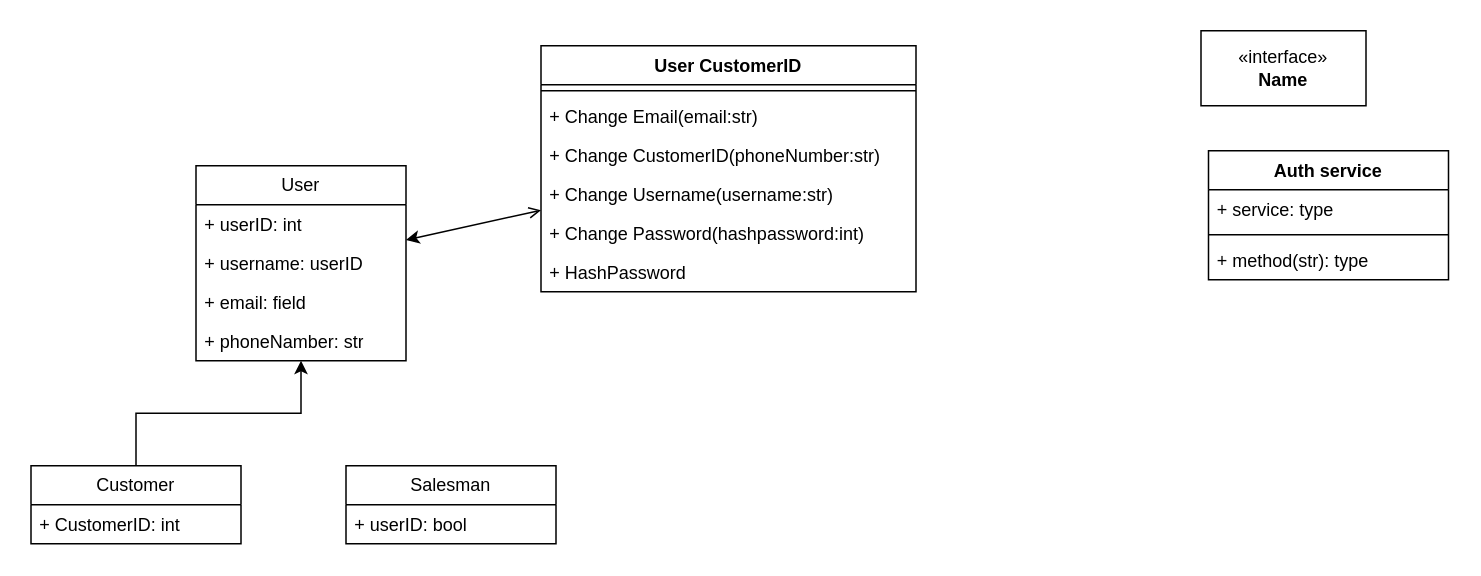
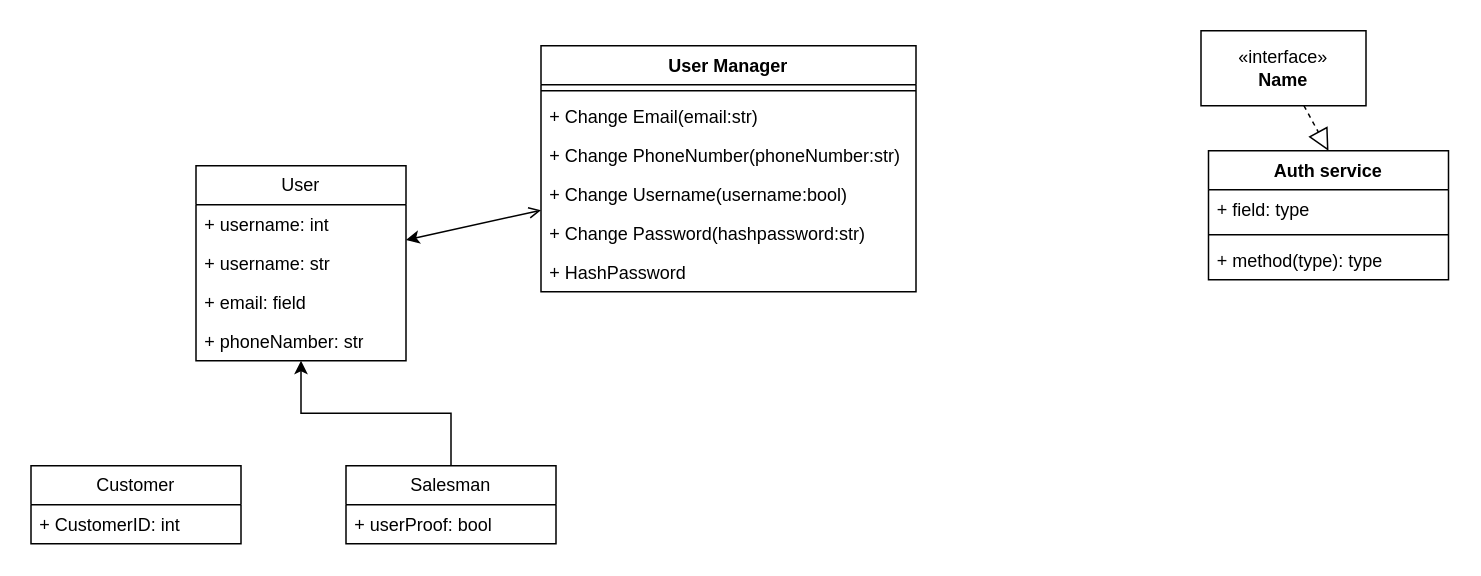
node "User CustomerID": label "User CustomerID" -> "User Manager"
edge "«interface» Name" -> "Auth service": added
node "+ Change CustomerID(phoneNumber:str)": label "+ Change CustomerID(phoneNumber:str)" -> "+ Change PhoneNumber(phoneNumber:str)"
node "+ Change Username(username:str)": label "+ Change Username(username:str)" -> "+ Change Username(username:bool)"
node "+ service: type": label "+ service: type" -> "+ field: type"
node "+ userID: int": label "+ userID: int" -> "+ username: int"
node "+ Change Password(hashpassword:int)": label "+ Change Password(hashpassword:int)" -> "+ Change Password(hashpassword:str)"
node "+ method(str): type": label "+ method(str): type" -> "+ method(type): type"
node "+ username: userID": label "+ username: userID" -> "+ username: str"
edge "Customer" -> "User": removed
edge "Salesman" -> "User": added
node "+ userID: bool": label "+ userID: bool" -> "+ userProof: bool"
